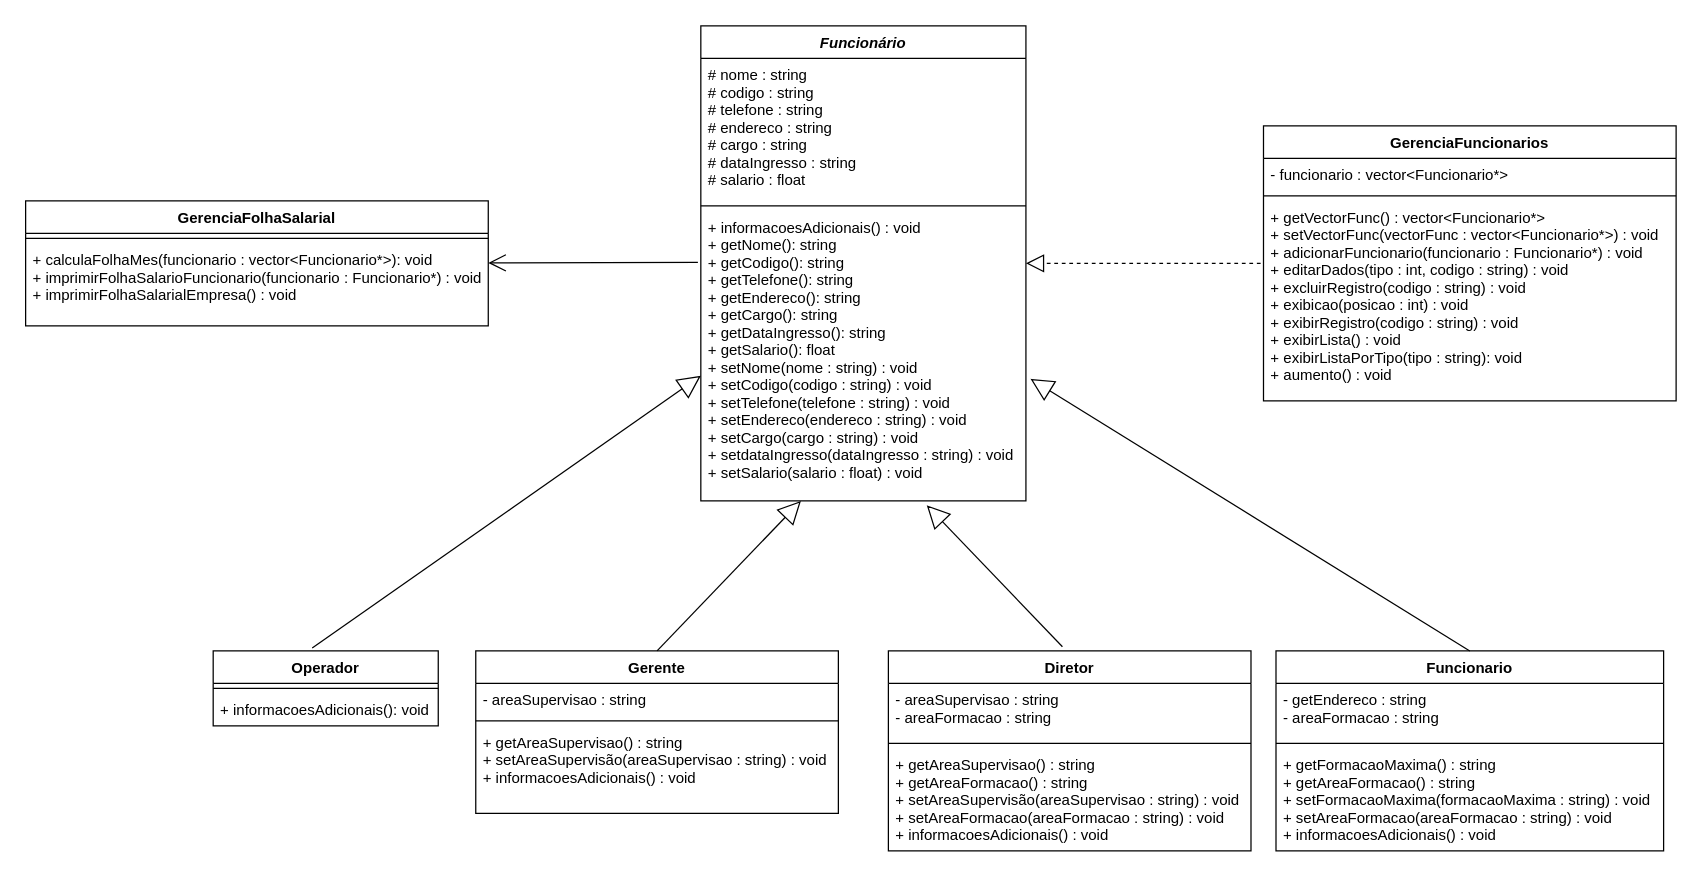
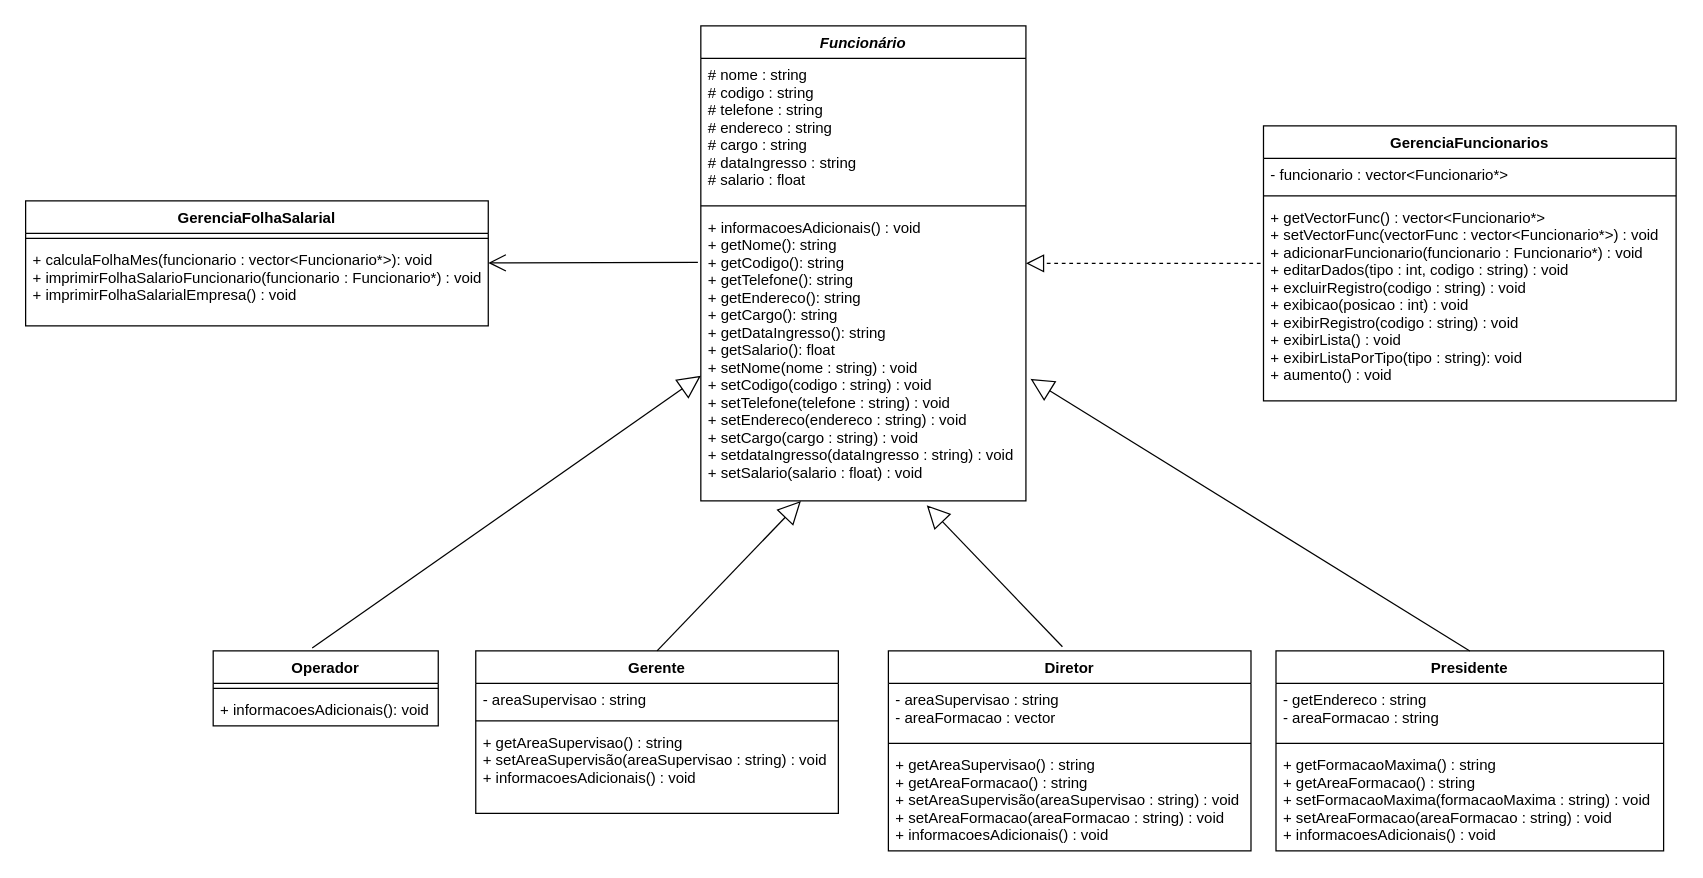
node "Funcionario": label "Funcionario" -> "Presidente"
node "- areaSupervisao : string - areaFormacao : string": label "- areaSupervisao : string - areaFormacao : string" -> "- areaSupervisao : string - areaFormacao : vector"
